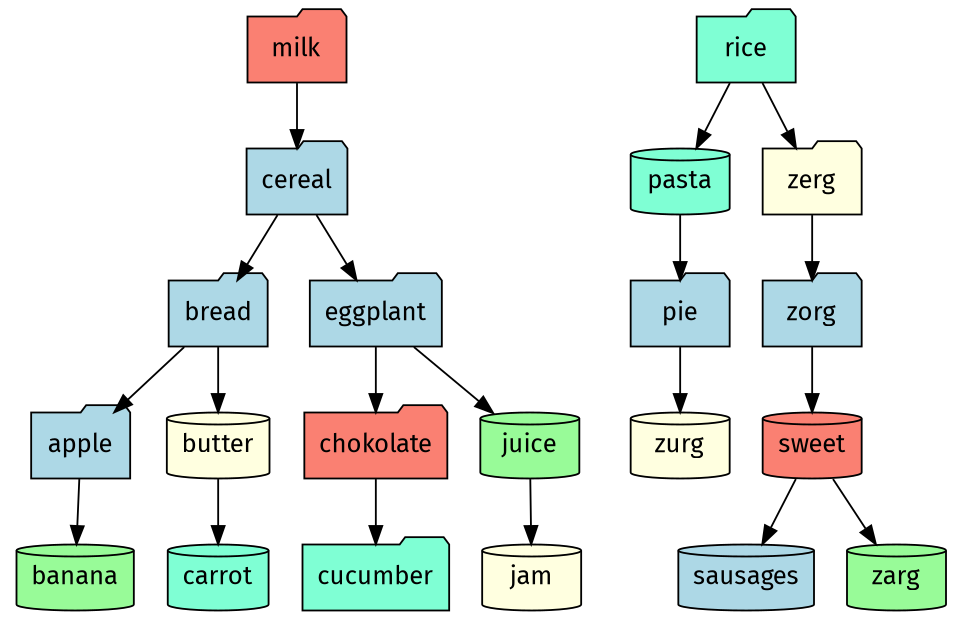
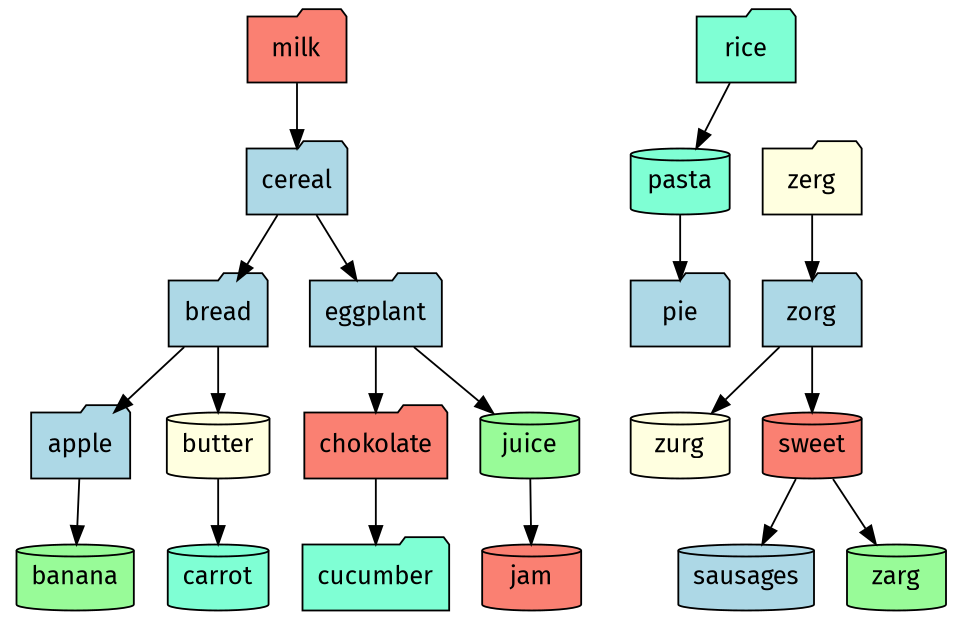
edge "rice" -> "zerg": removed
edge "pie" -> "zurg": now "zorg" -> "zurg"
node "jam": fillcolor lightyellow -> salmon
